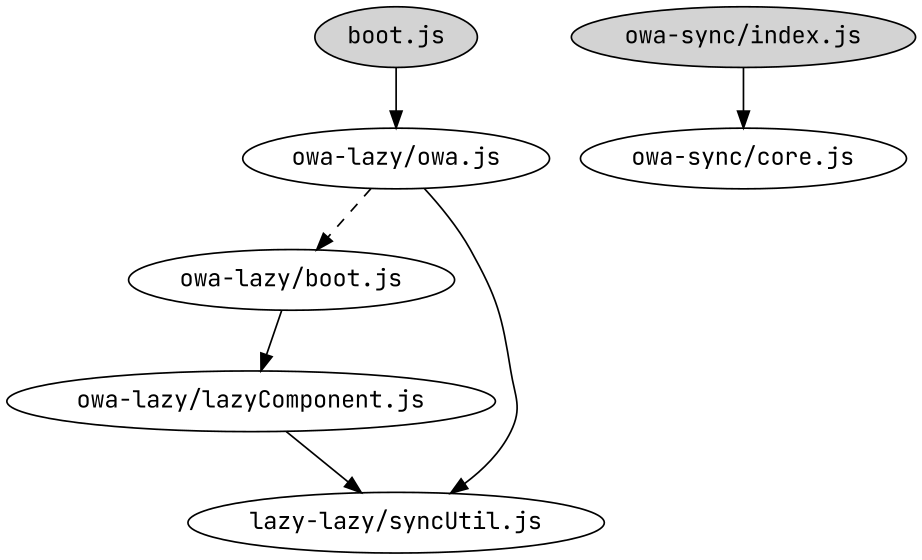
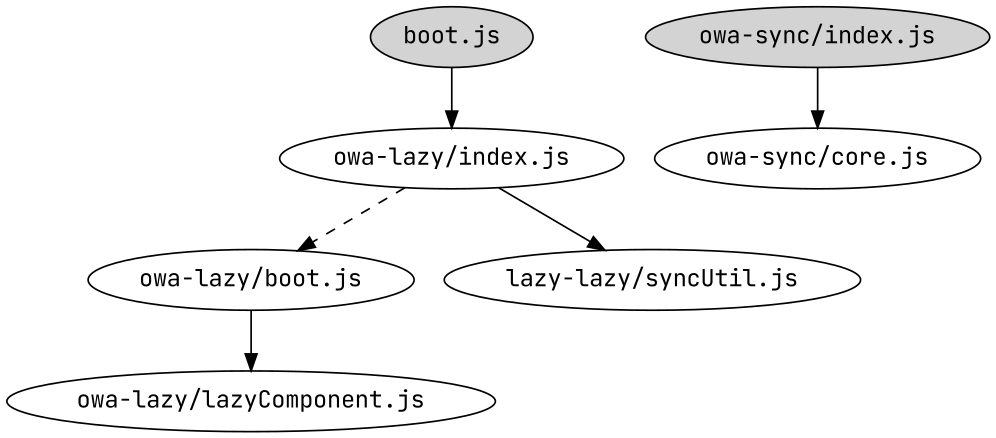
node "owa-lazy/owa.js": label "owa-lazy/owa.js" -> "owa-lazy/index.js"
edge "owa-lazy/lazyComponent.js" -> "lazy-lazy/syncUtil.js": removed
